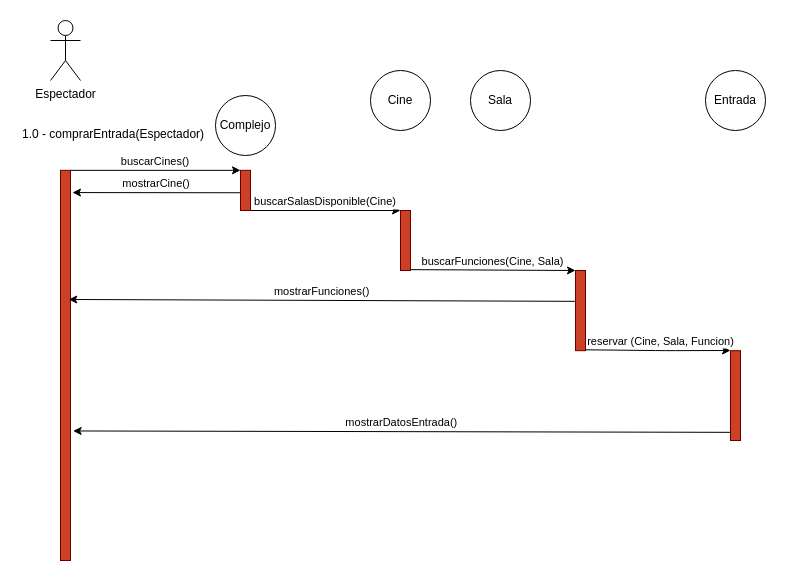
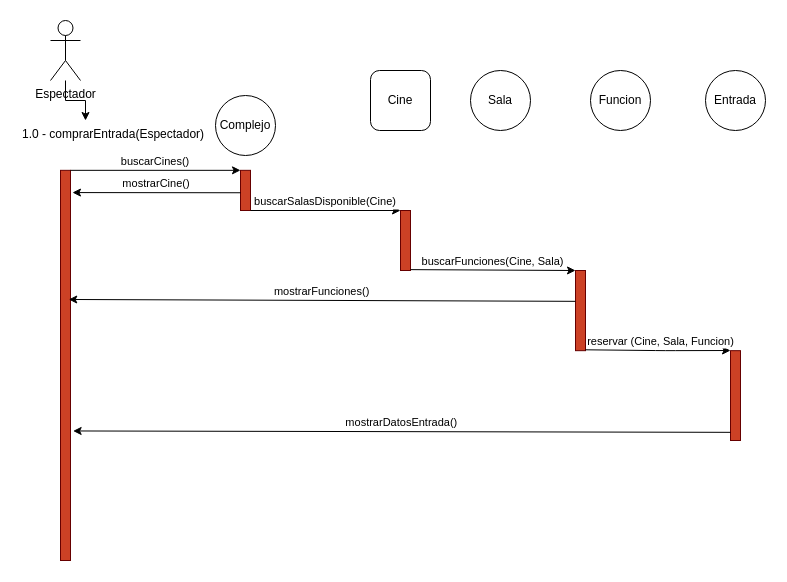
edge "Espectador" -> "1.0 - comprarEntrada(Espectador)": added
node "Cine": shape ellipse -> rounded rectangle
node "Funcion": added
